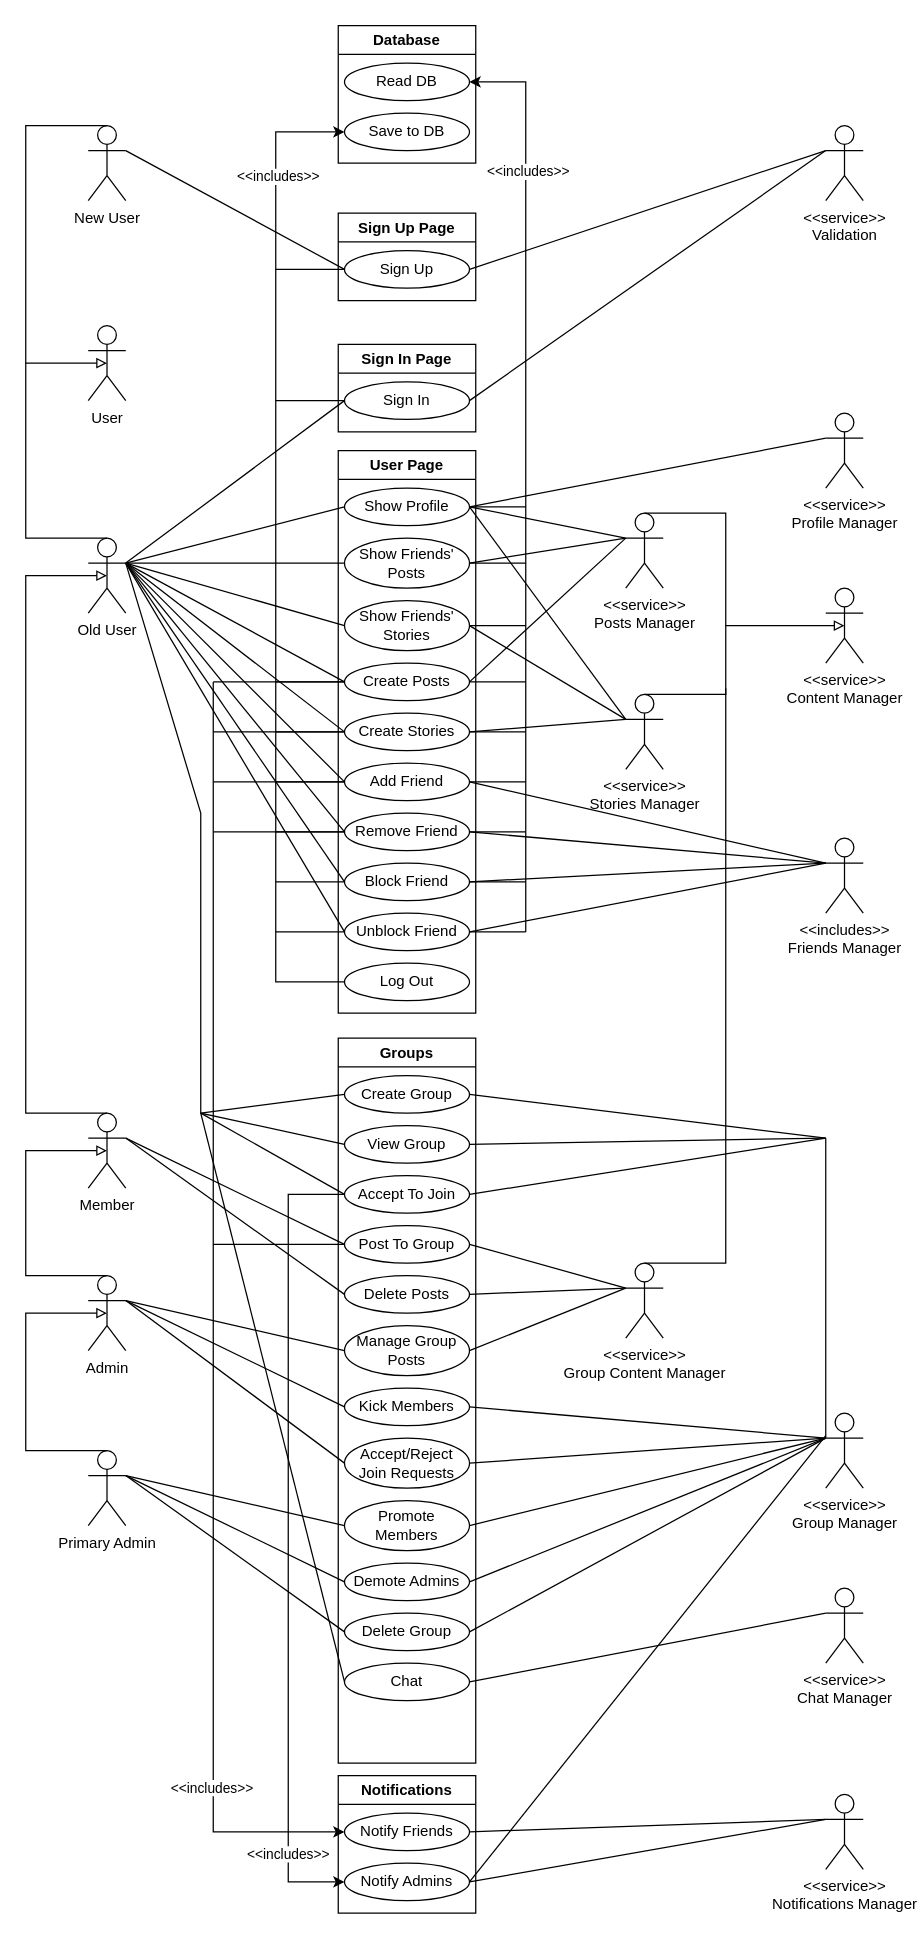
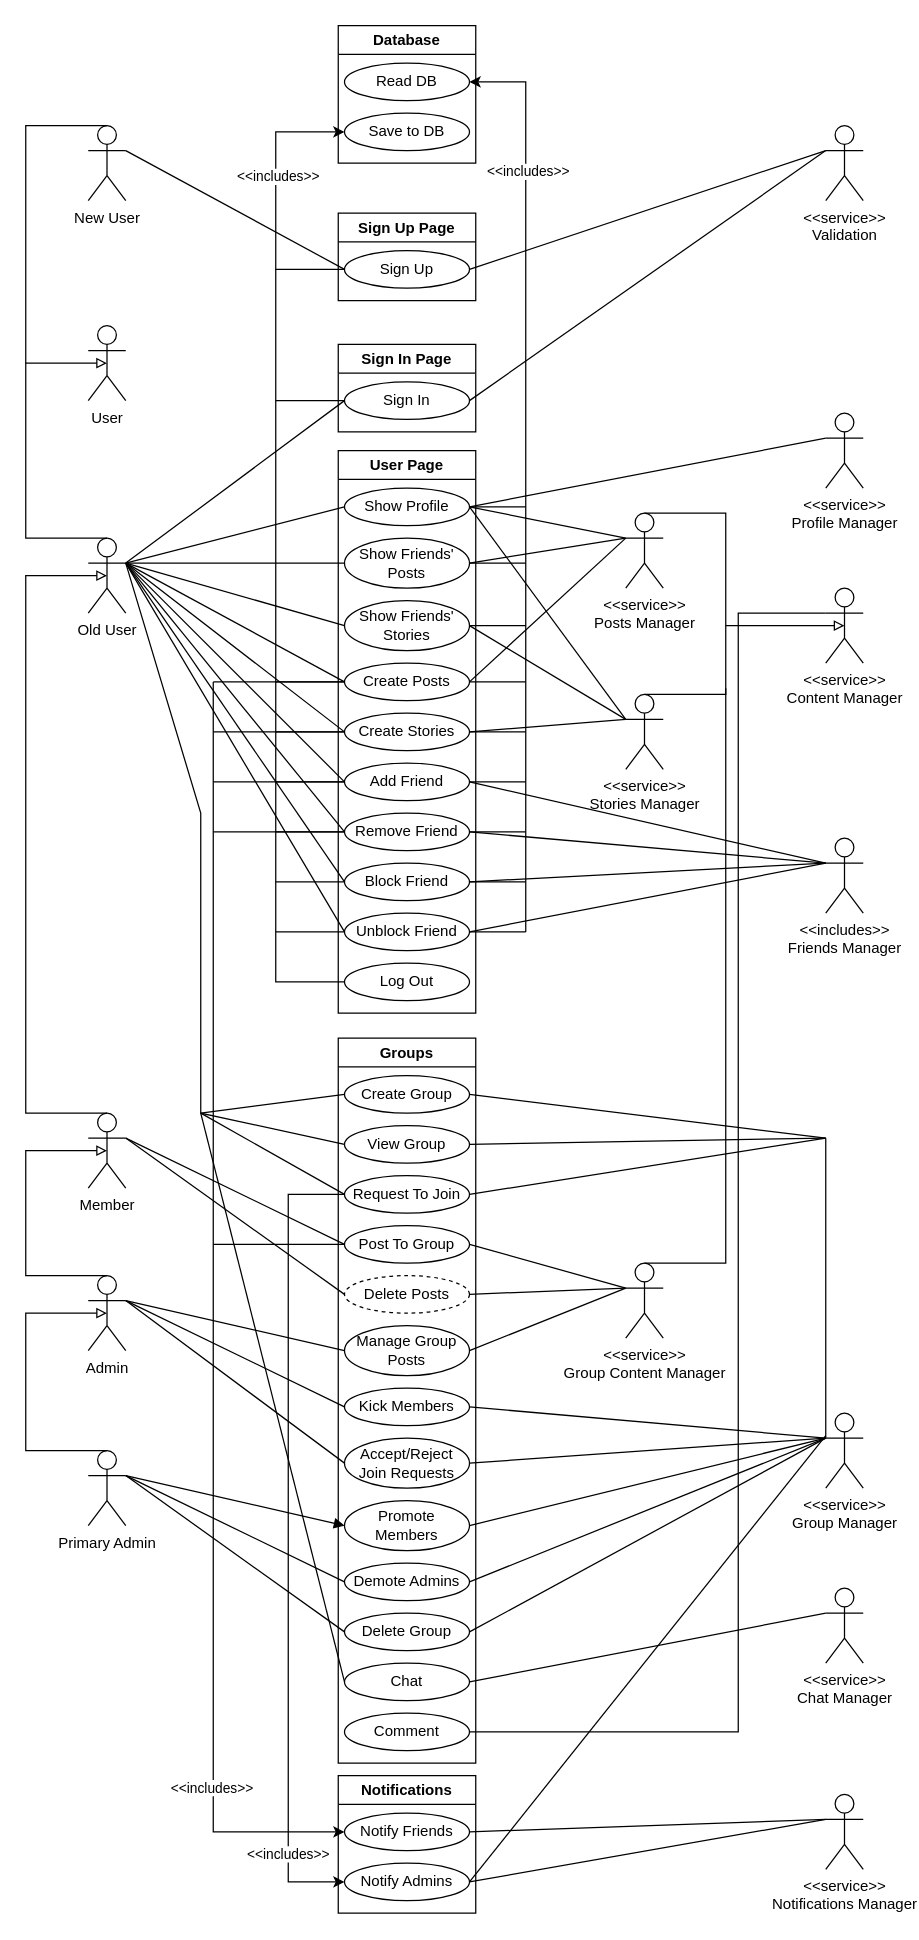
edge "<<service>> Content Manager" -- "Comment": added
node "Accept To Join": label "Accept To Join" -> "Request To Join"
node "Delete Posts": style solid -> dashed
edge "Primary Admin" -- "Promote Members": arrowhead none -> block
node "Comment": added
